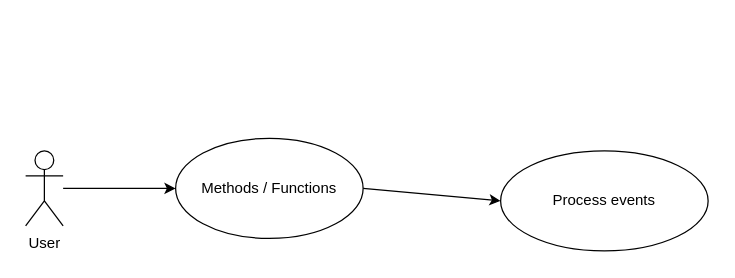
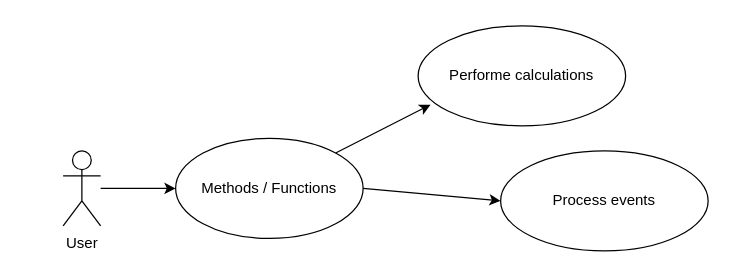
node "Performe calculations": added
edge "Methods / Functions" -> "Performe calculations": added
node "User": moved (44, 188) -> (82, 188)
